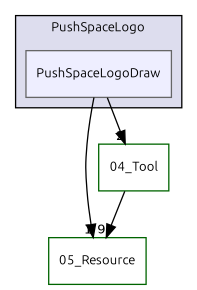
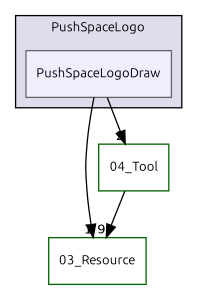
node "05_Resource": label "05_Resource" -> "03_Resource"
